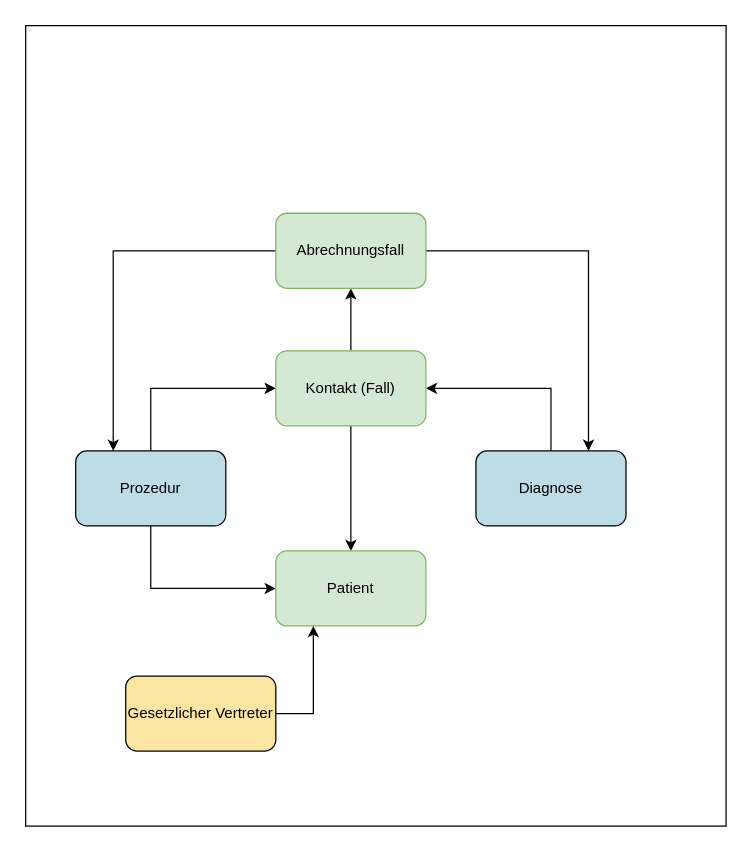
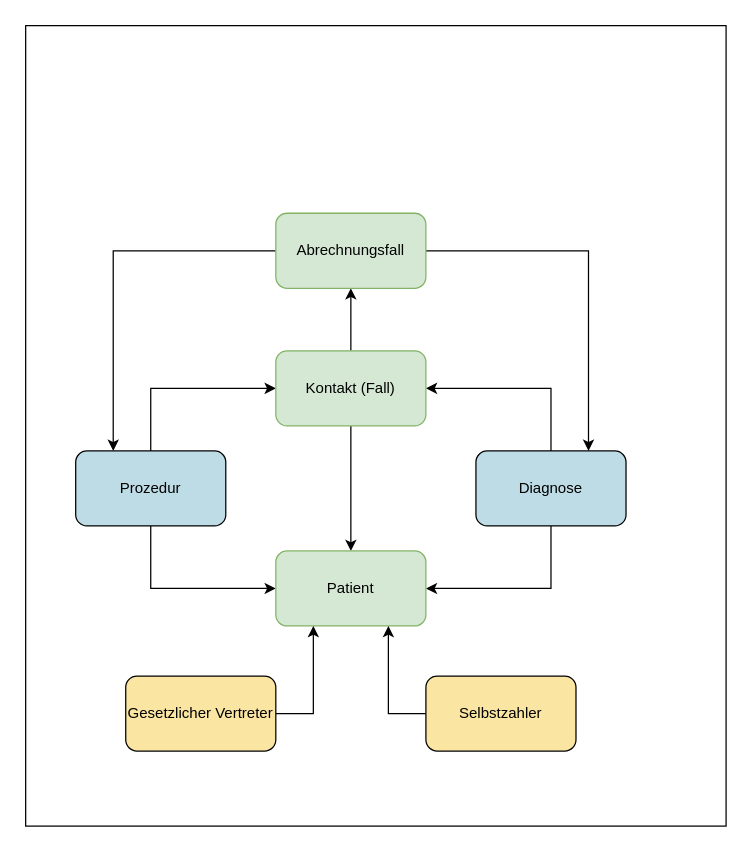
edge "Diagnose" -> "Patient": added
edge "Selbstzahler" -> "Patient": added
node "Selbstzahler": added
